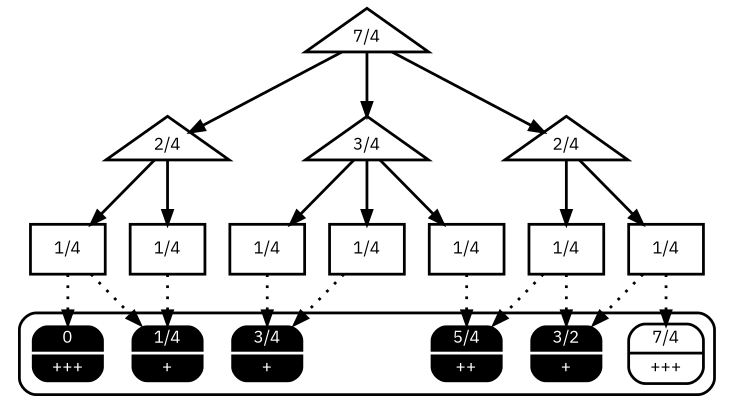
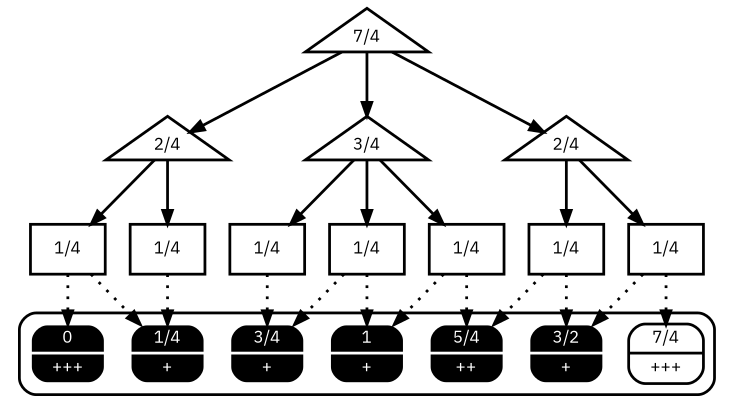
node "1": added
